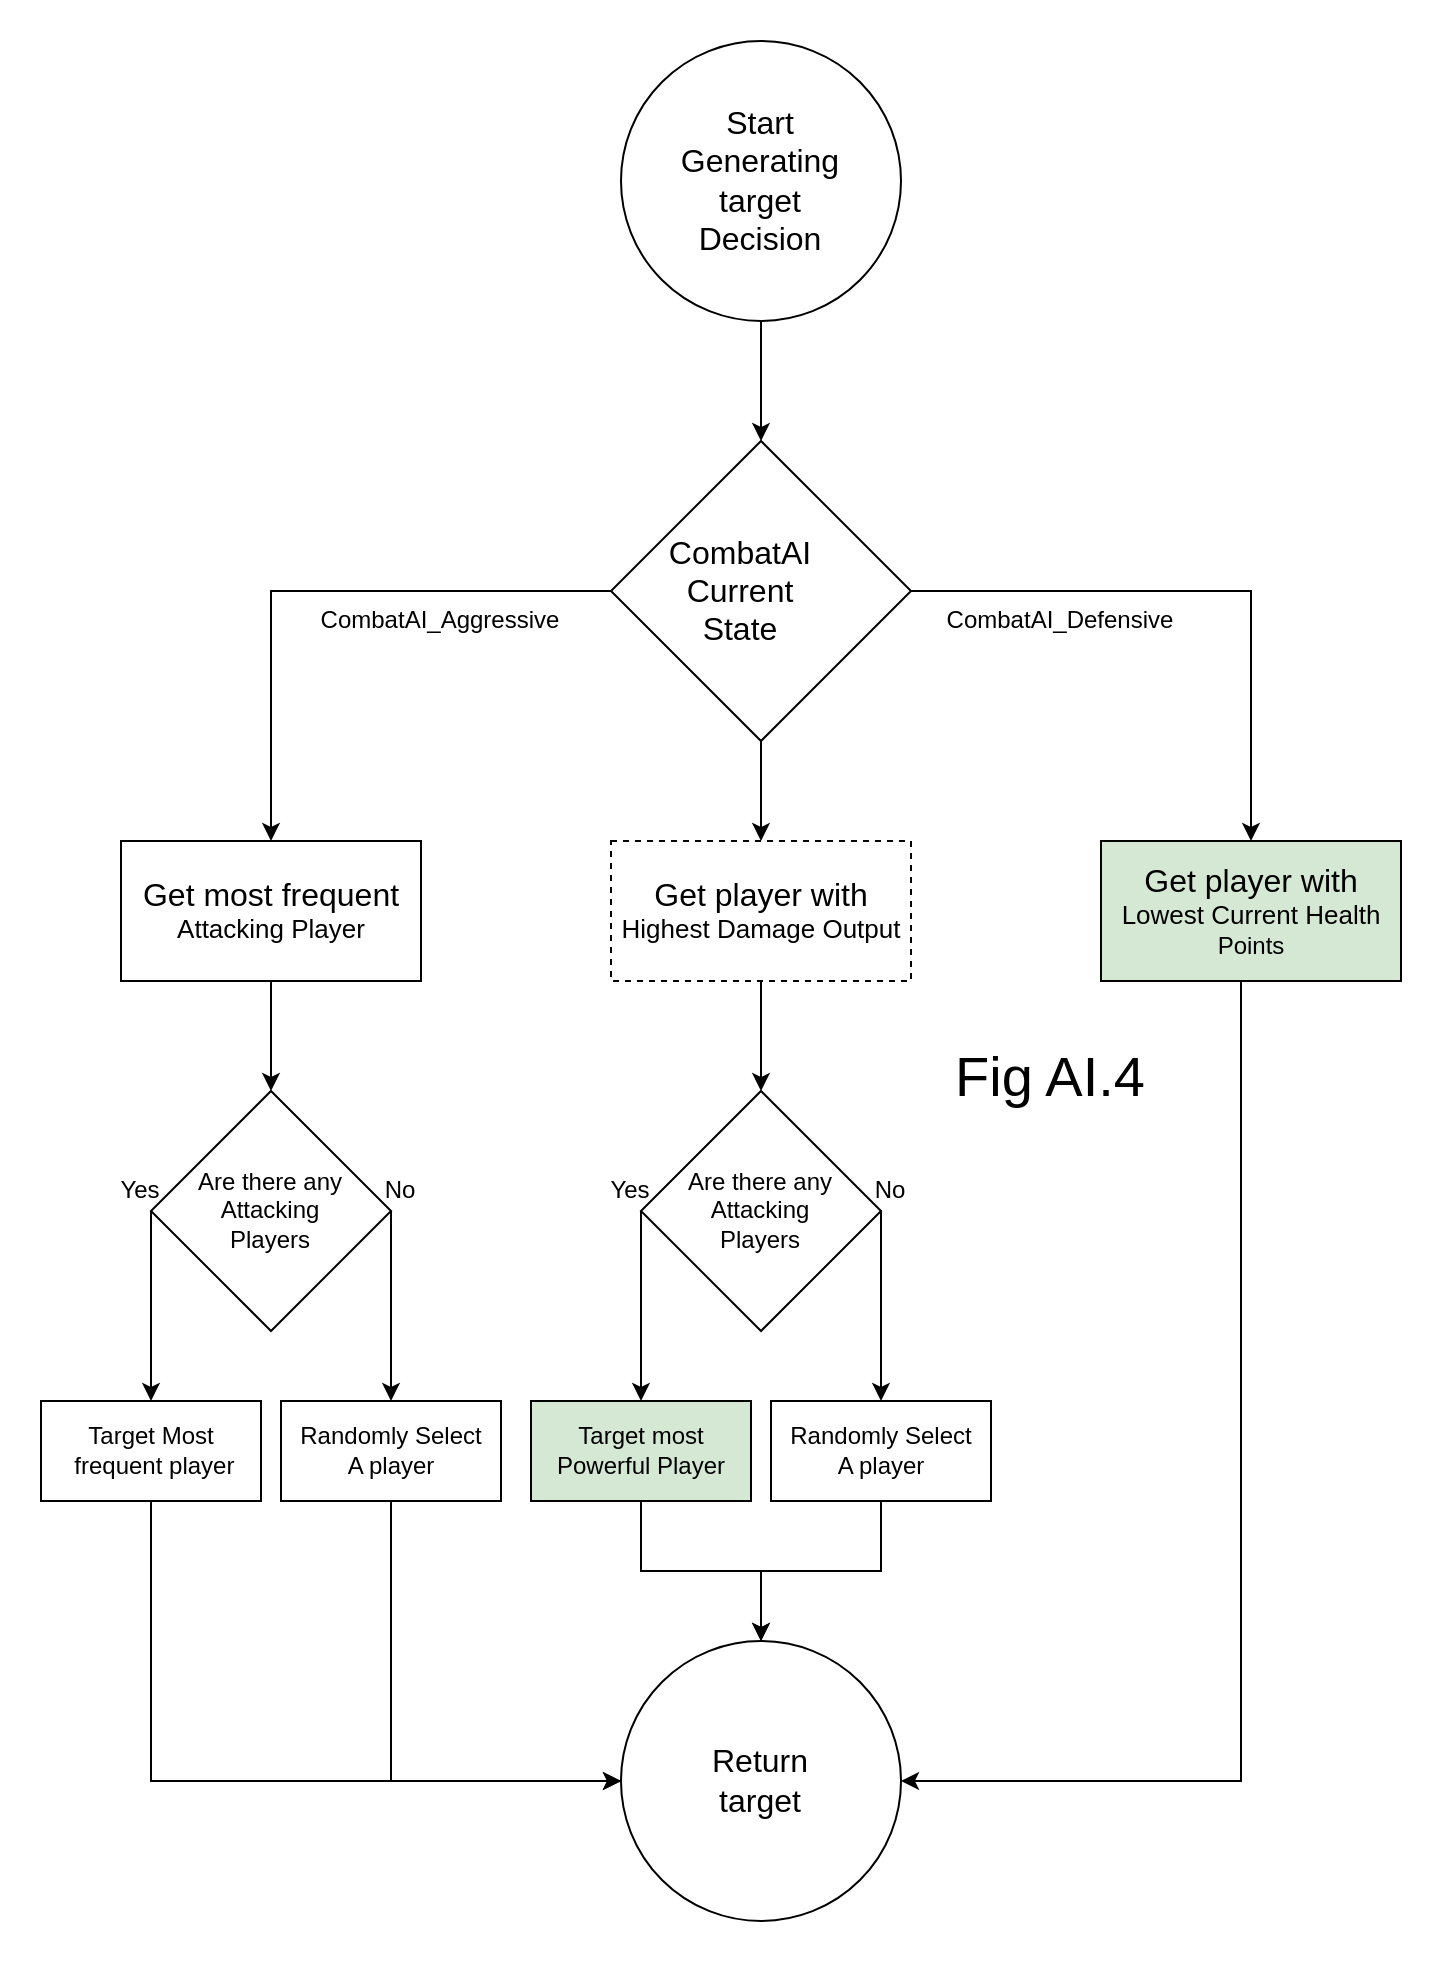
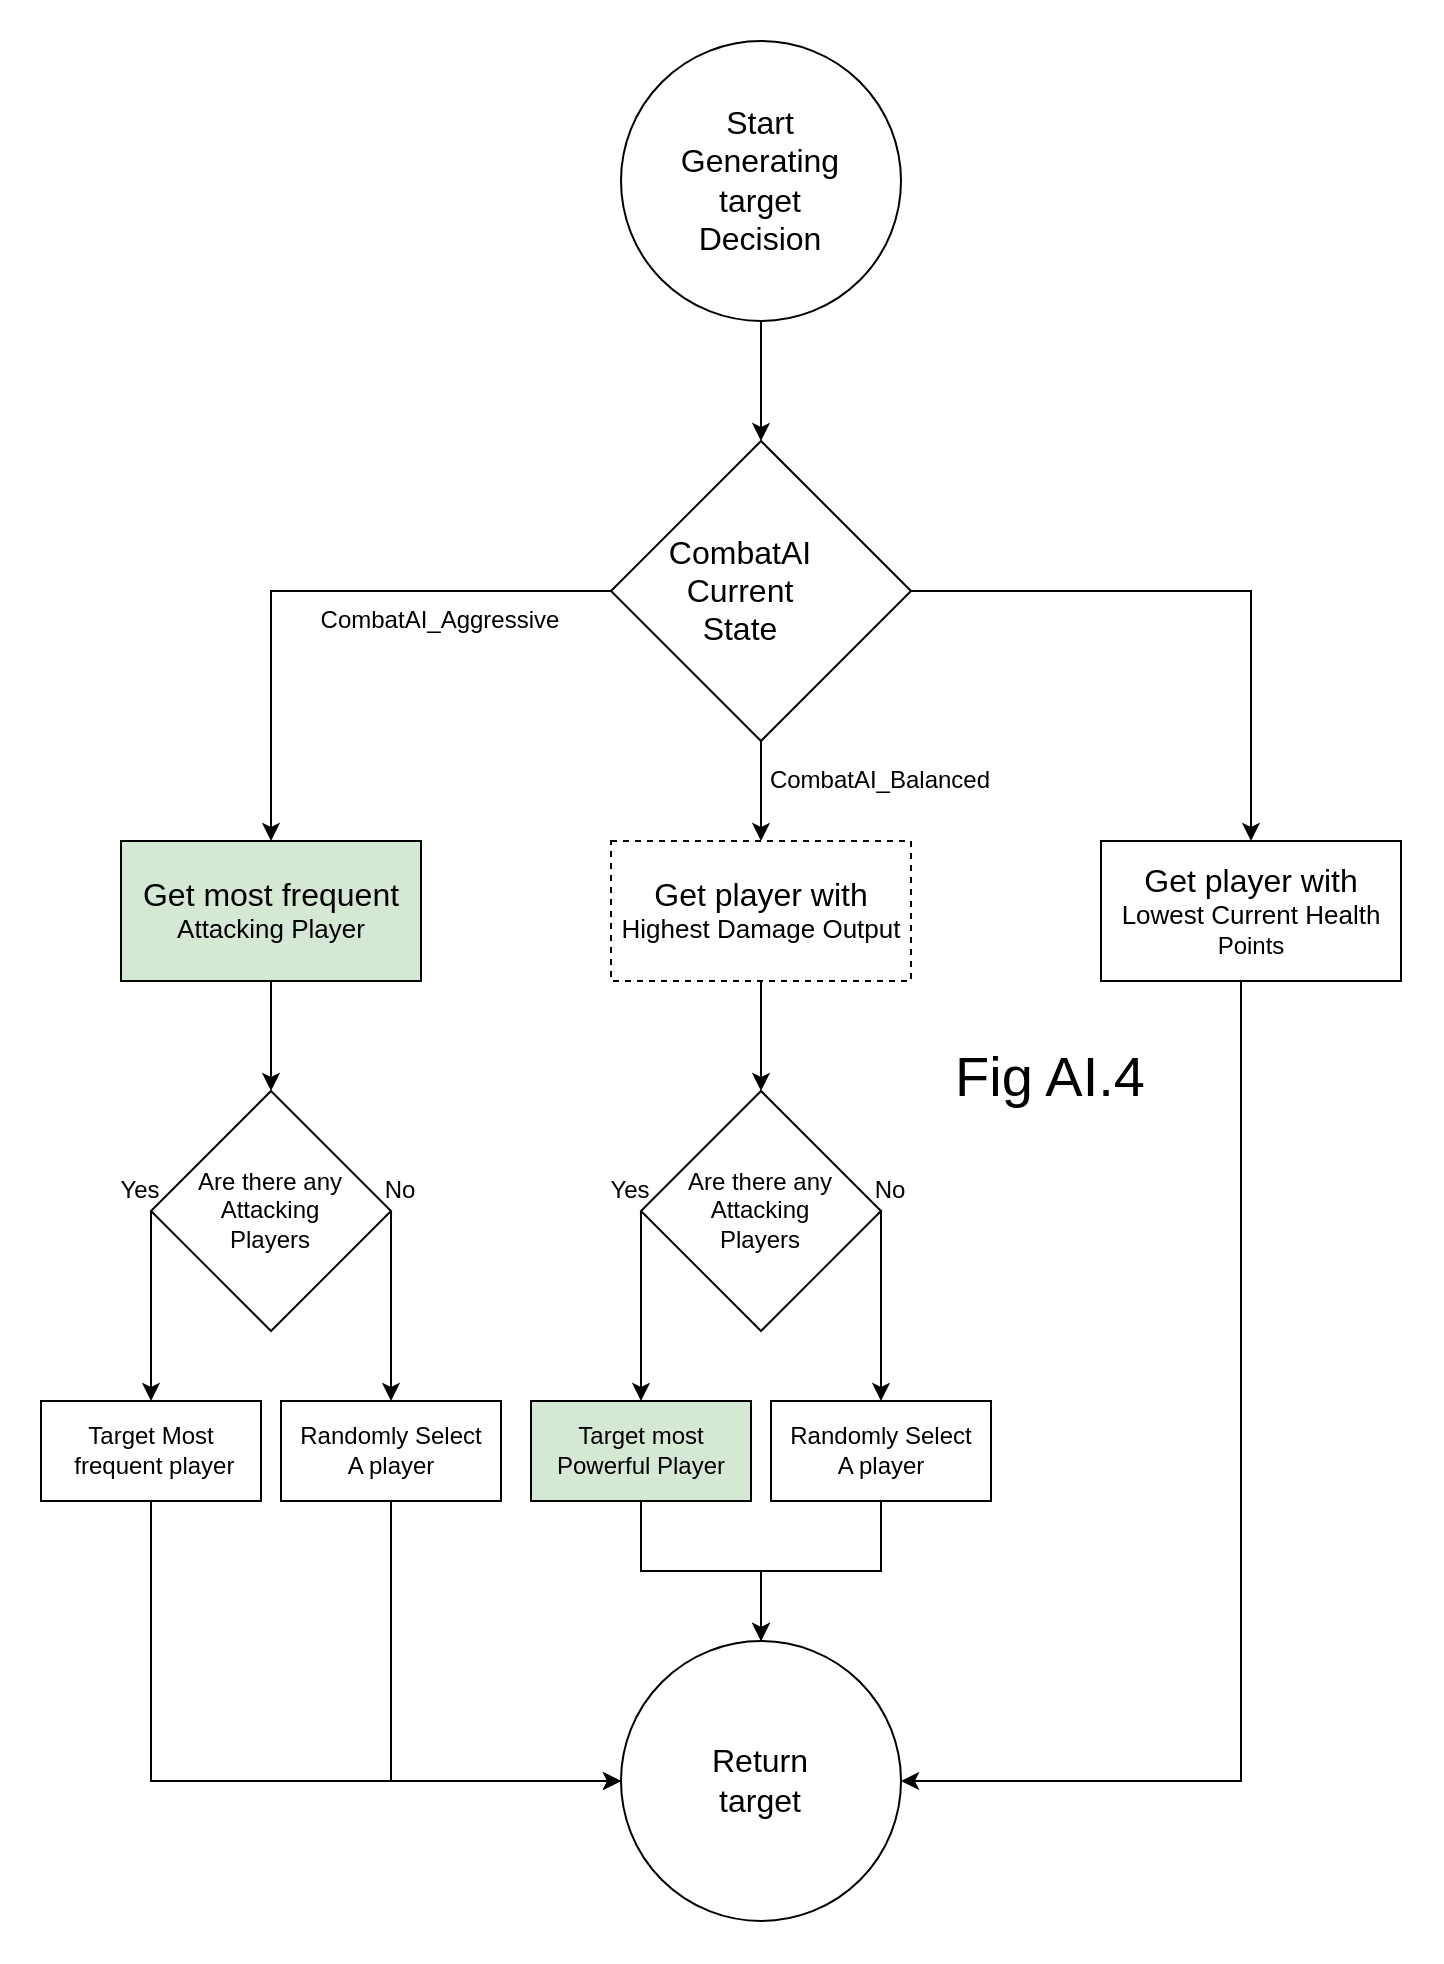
node "CombatAI_Defensive": removed
node "CombatAI_Balanced": added
node "Get most frequent Attacking Player": fillcolor #ffffff -> #d5e8d4
node "Get player with Lowest Current Health Points": fillcolor #d5e8d4 -> #ffffff
